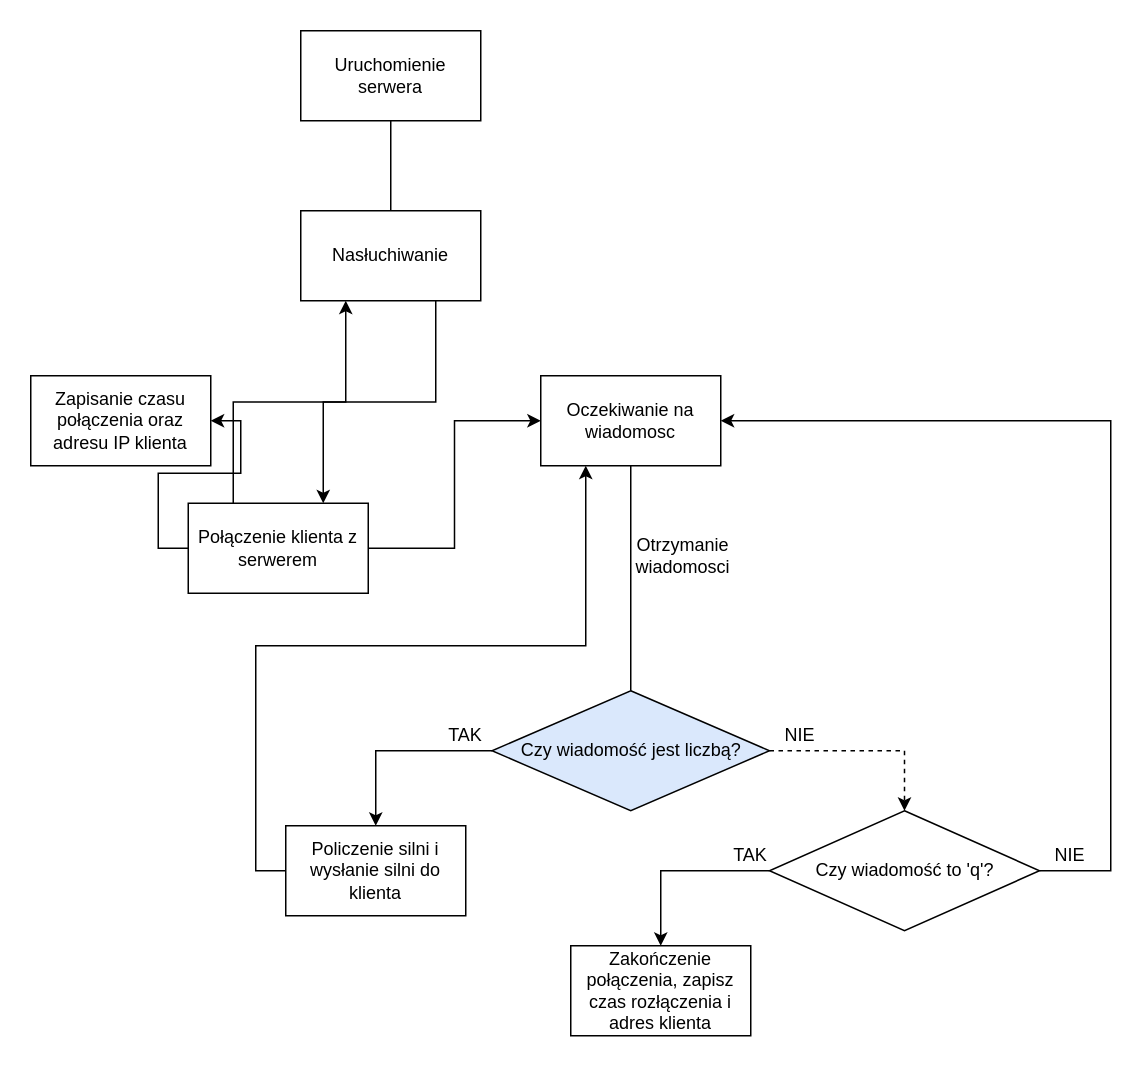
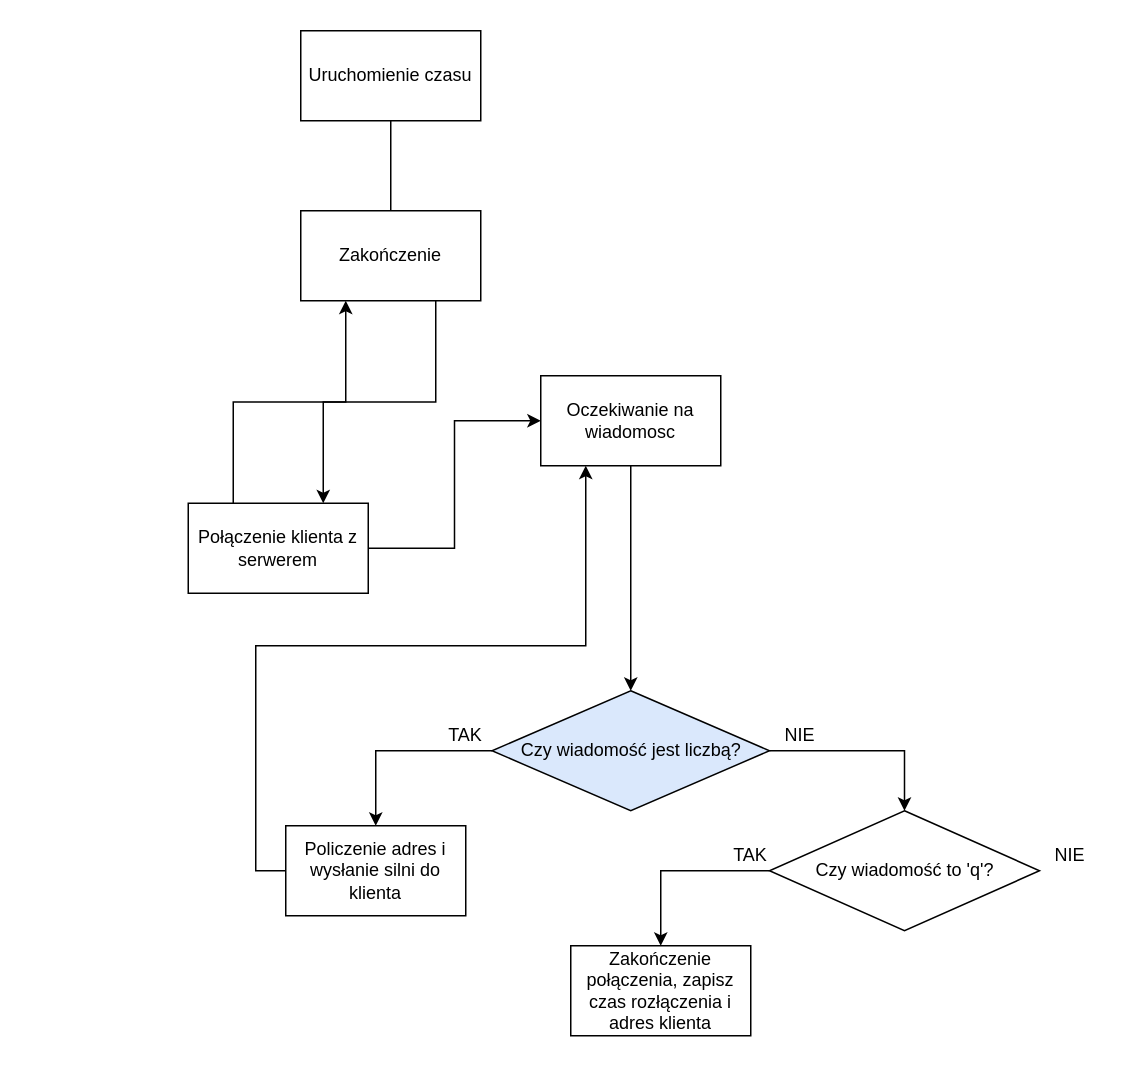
node "Uruchomienie serwera": label "Uruchomienie serwera" -> "Uruchomienie czasu"
node "Nasłuchiwanie": label "Nasłuchiwanie" -> "Zakończenie"
node "Zapisanie czasu połączenia oraz adresu IP klienta": removed
edge "Połączenie klienta z serwerem" -> "Zapisanie czasu połączenia oraz adresu IP klienta": removed
edge "Czy wiadomość to 'q'?" -> "Oczekiwanie na wiadomosc": removed
node "Otrzymanie wiadomosci": removed
edge "Oczekiwanie na wiadomosc" -- "Czy wiadomość jest liczbą?": arrowhead none -> classic
edge "Czy wiadomość jest liczbą?" -> "Czy wiadomość to 'q'?": style dashed -> solid
node "Policzenie silni i wysłanie silni do klienta": label "Policzenie silni i wysłanie silni do klienta" -> "Policzenie adres i wysłanie silni do klienta"
